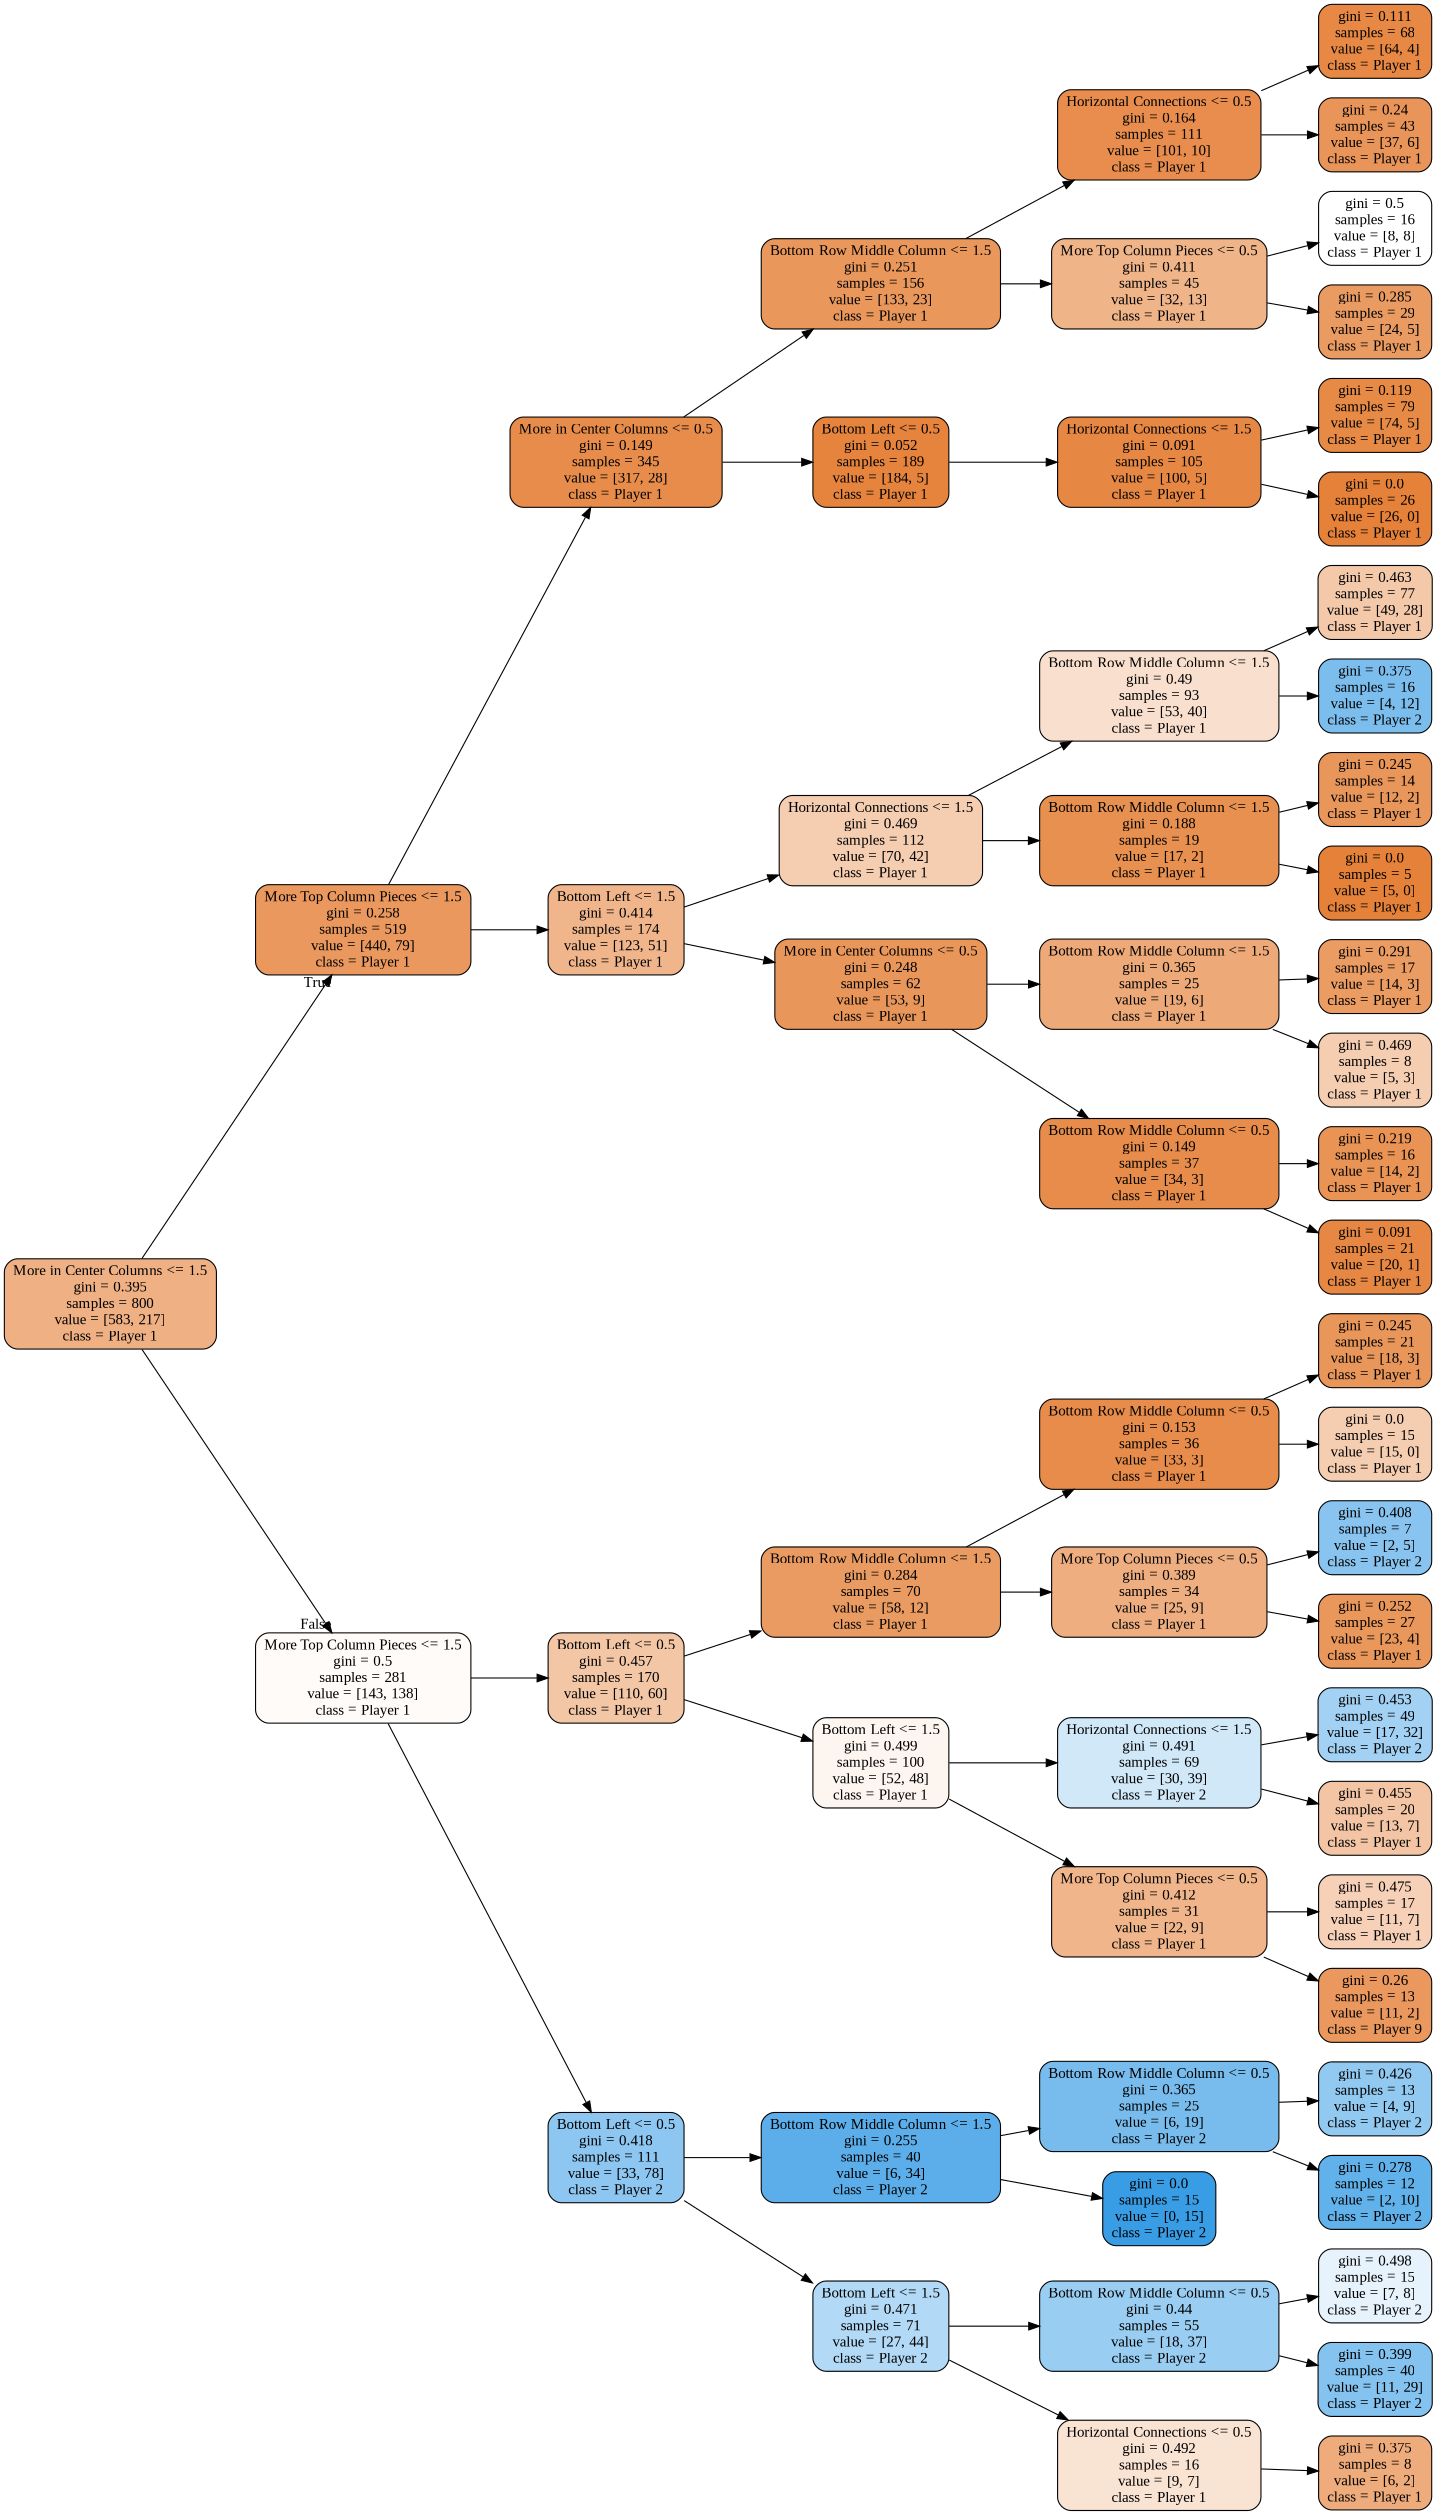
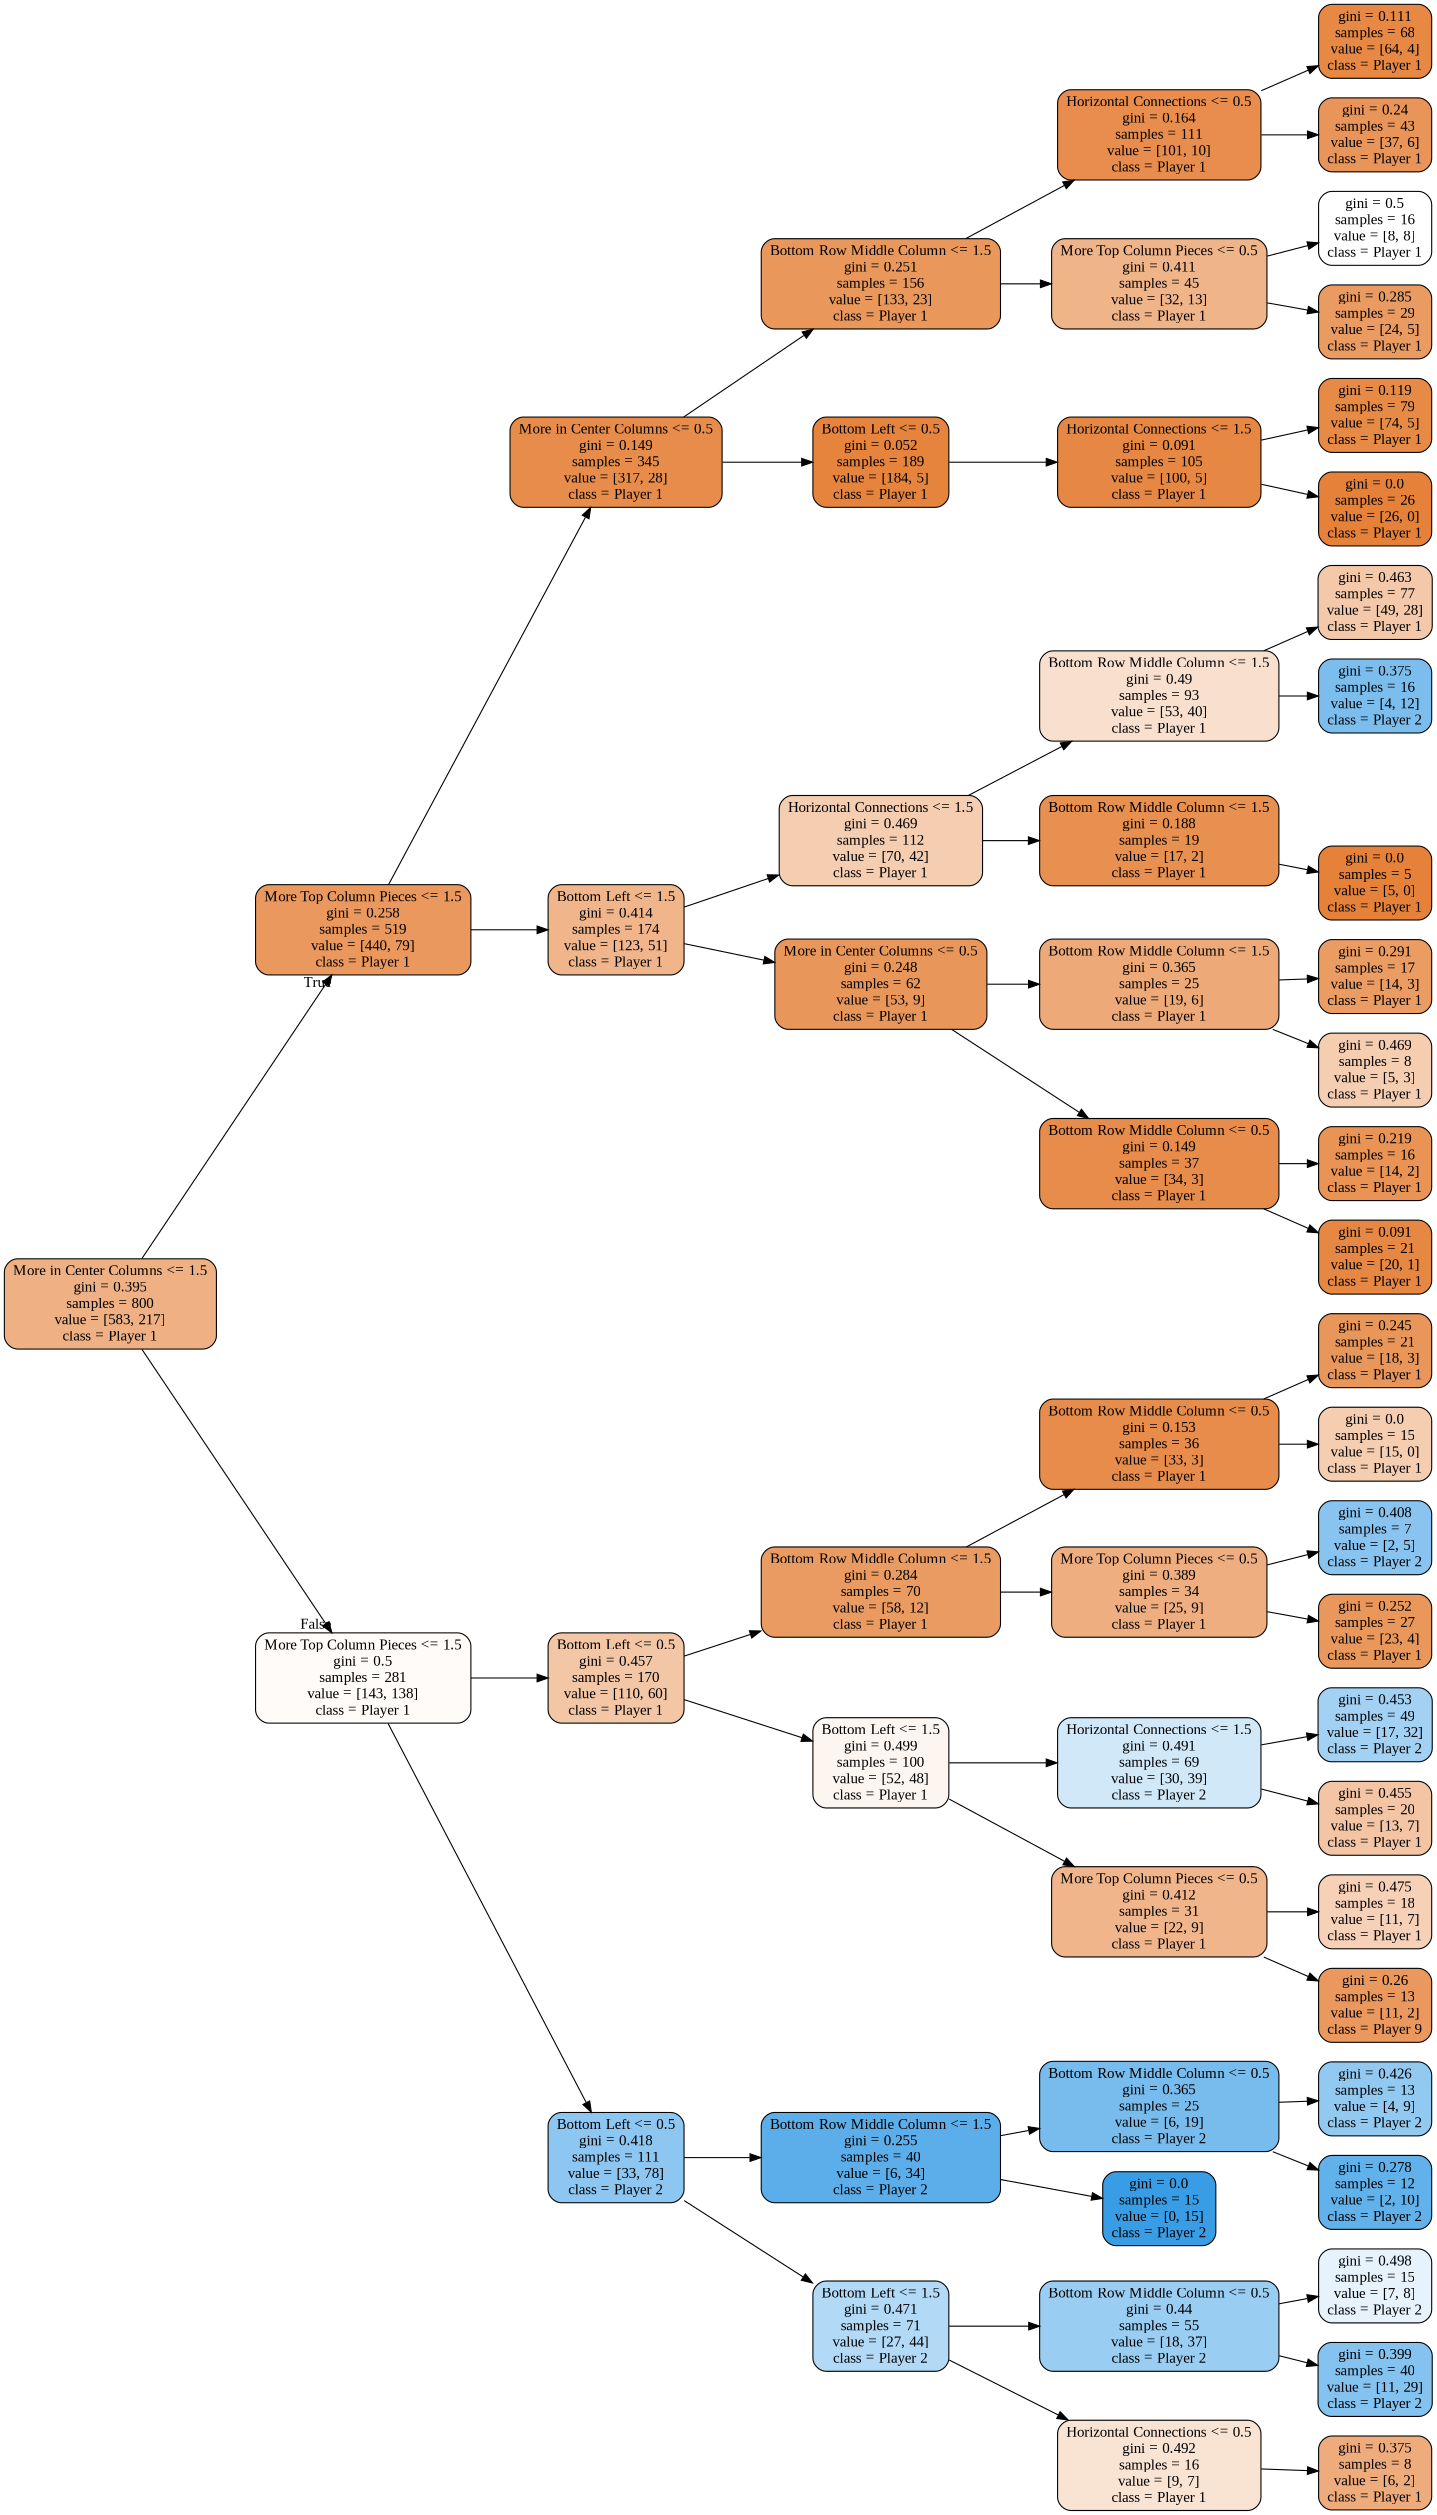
node "gini = 0.245 samples = 14 value = [12, 2] class = Player 1": removed
node "gini = 0.475 samples = 17 value = [11, 7] class = Player 1": label "gini = 0.475 samples = 17 value = [11, 7] class = Player 1" -> "gini = 0.475 samples = 18 value = [11, 7] class = Player 1"
